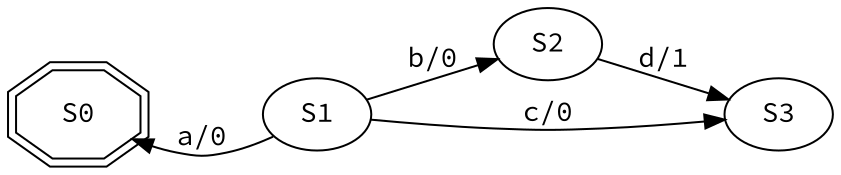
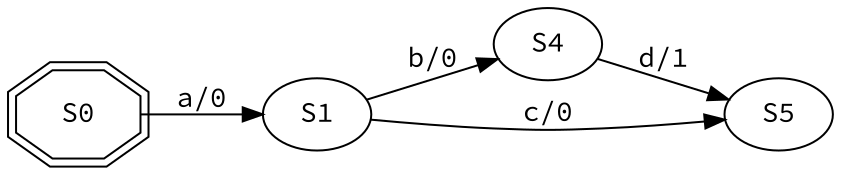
node "S2": label "S2" -> "S4"
node "S3": label "S3" -> "S5"
edge "S1" -> "S0": reversed
